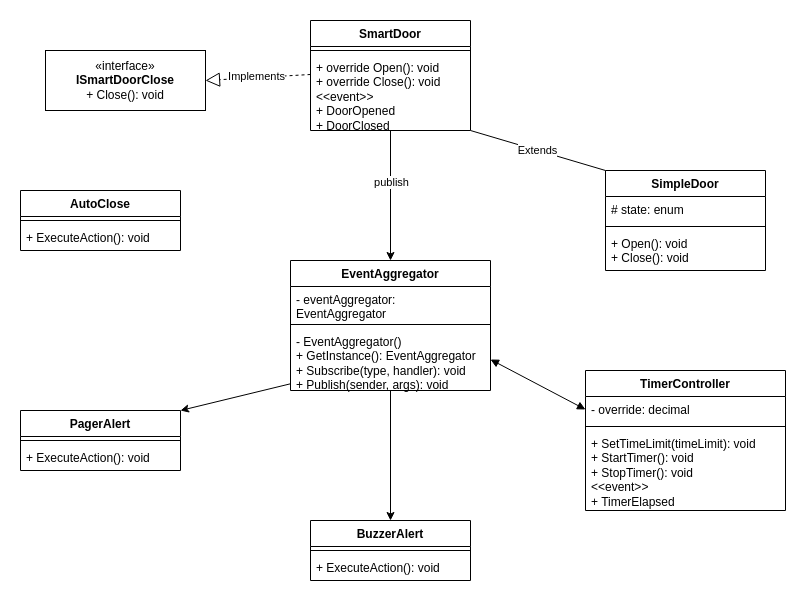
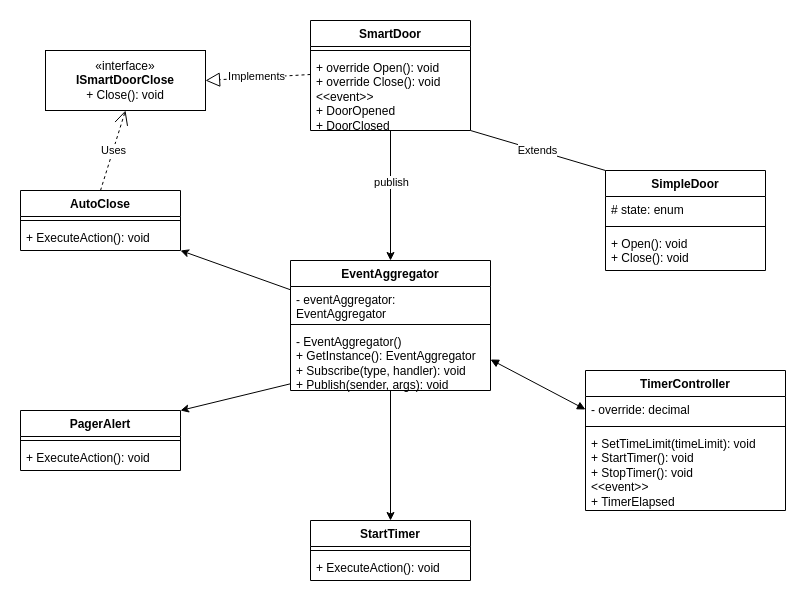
edge "AutoClose" -> "«interface» ISmartDoorClose + Close(): void": added, label "Uses"
edge "EventAggregator" -> "AutoClose": added
node "BuzzerAlert": label "BuzzerAlert" -> "StartTimer"
